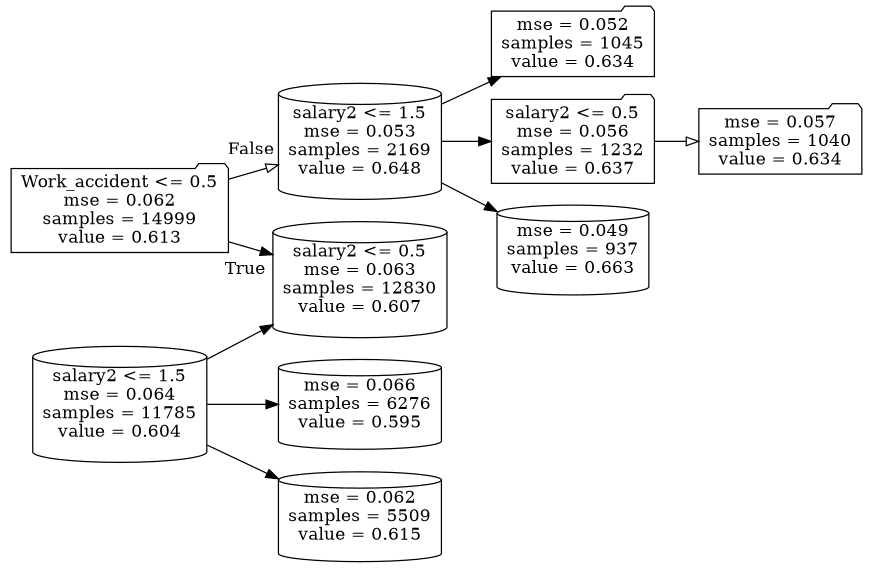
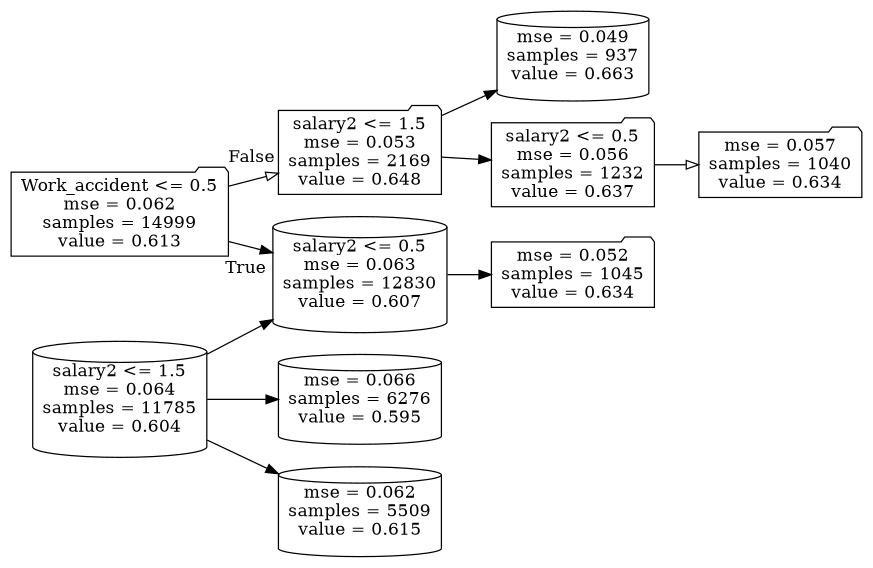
edge "salary2 <= 1.5 mse = 0.053 samples = 2169 value = 0.648" -> "mse = 0.052 samples = 1045 value = 0.634": now "salary2 <= 0.5 mse = 0.063 samples = 12830 value = 0.607" -> "mse = 0.052 samples = 1045 value = 0.634"
node "salary2 <= 1.5 mse = 0.053 samples = 2169 value = 0.648": shape cylinder -> folder
